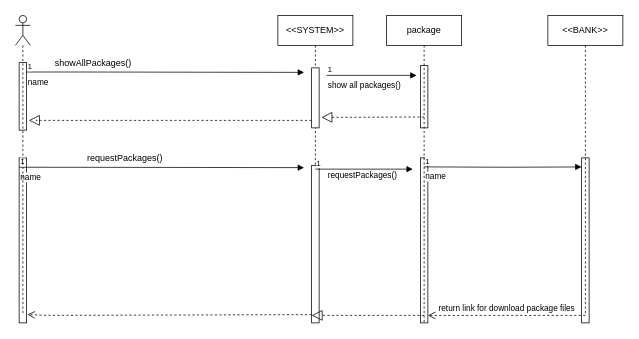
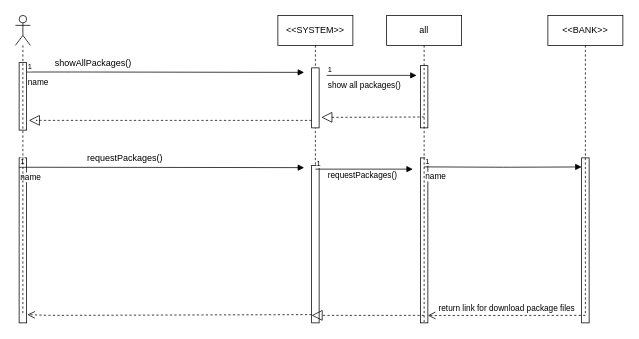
node "package": label "package" -> "all"
